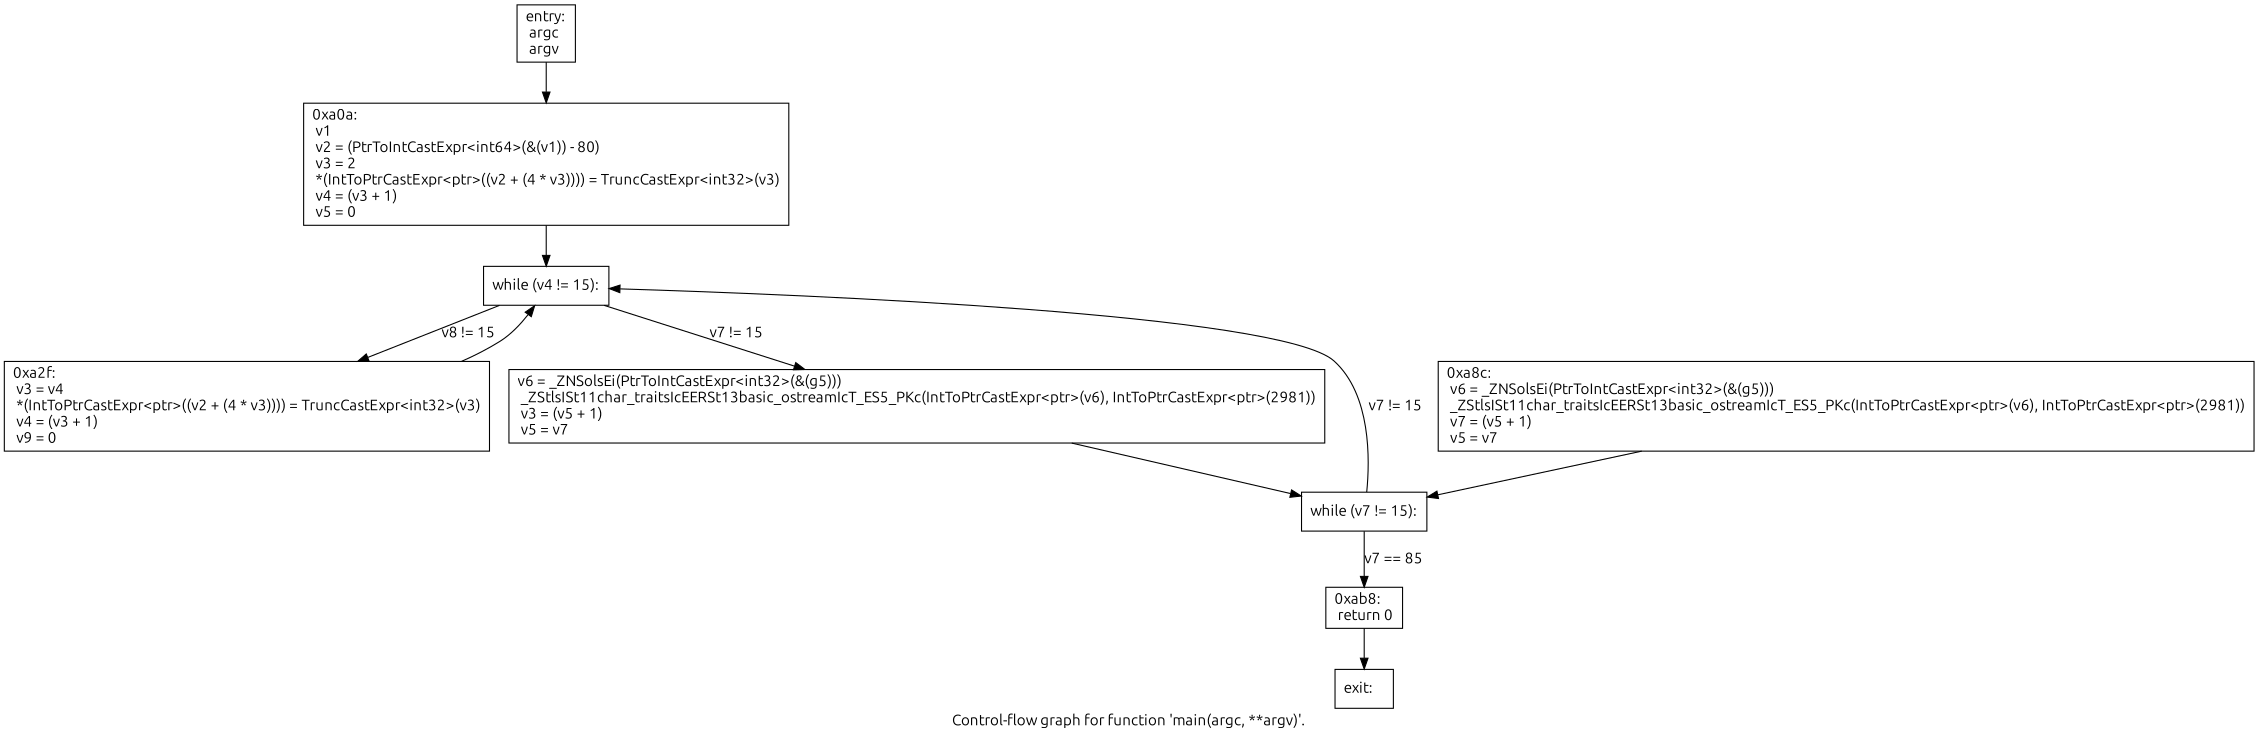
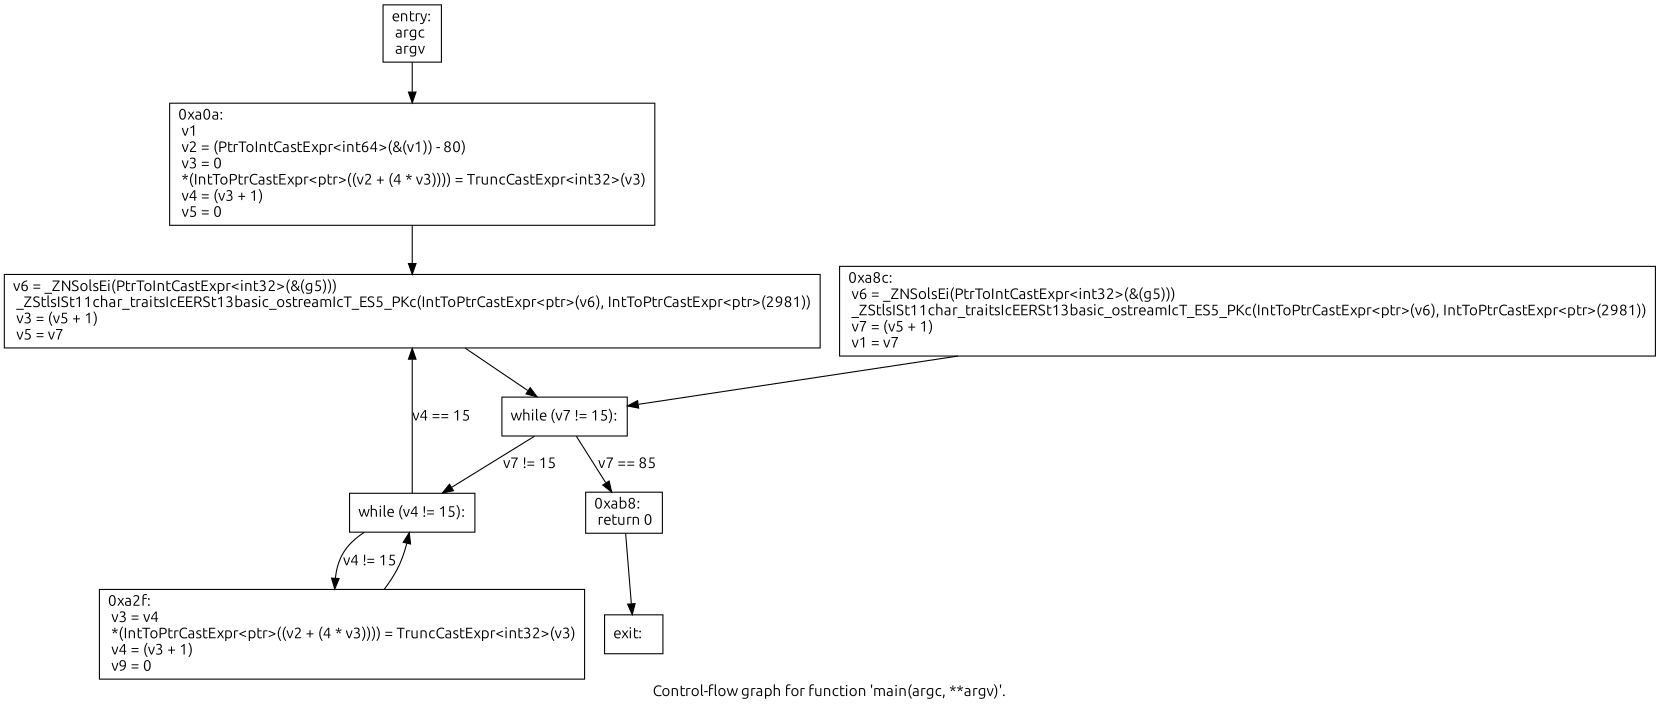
node "0xa0a:": text "v3 = 2" -> "v3 = 0"
edge "0xa0a:" -> "while (v4 != 15):": now "0xa0a:" -> "v6 = _ZNSolsEi(PtrToIntCastExpr<int32>(&(g5)))"
edge "while (v4 != 15):" -> "0xa2f:": label "v8 != 15" -> "v4 != 15"
edge "while (v4 != 15):" -> "v6 = _ZNSolsEi(PtrToIntCastExpr<int32>(&(g5)))": label "v7 != 15" -> "v4 == 15"
node "0xa8c:": text "v5 = v7" -> "v1 = v7"
